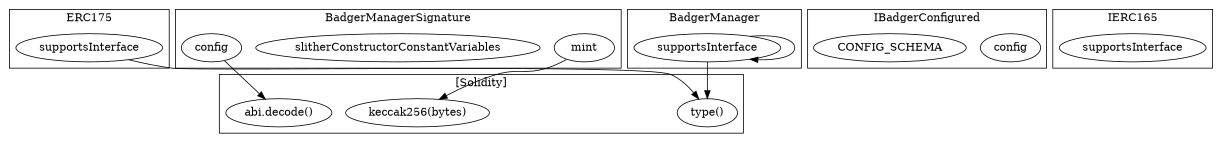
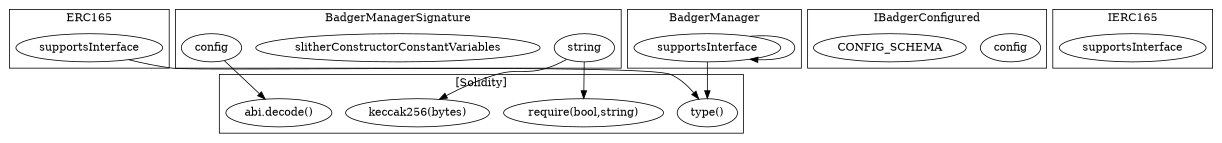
cluster "ERC175": label "ERC175" -> "ERC165"
node "mint": label "mint" -> "string"
node "require(bool,string)": added
